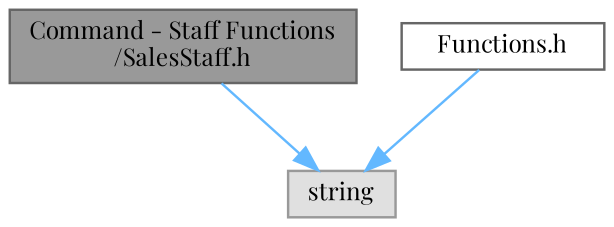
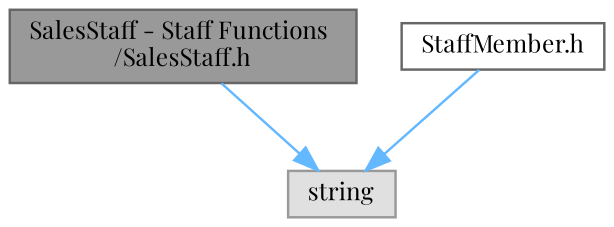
node "Command - Staff Functions /SalesStaff.h": label "Command - Staff Functions /SalesStaff.h" -> "SalesStaff - Staff Functions /SalesStaff.h"
node "Functions.h": label "Functions.h" -> "StaffMember.h"
